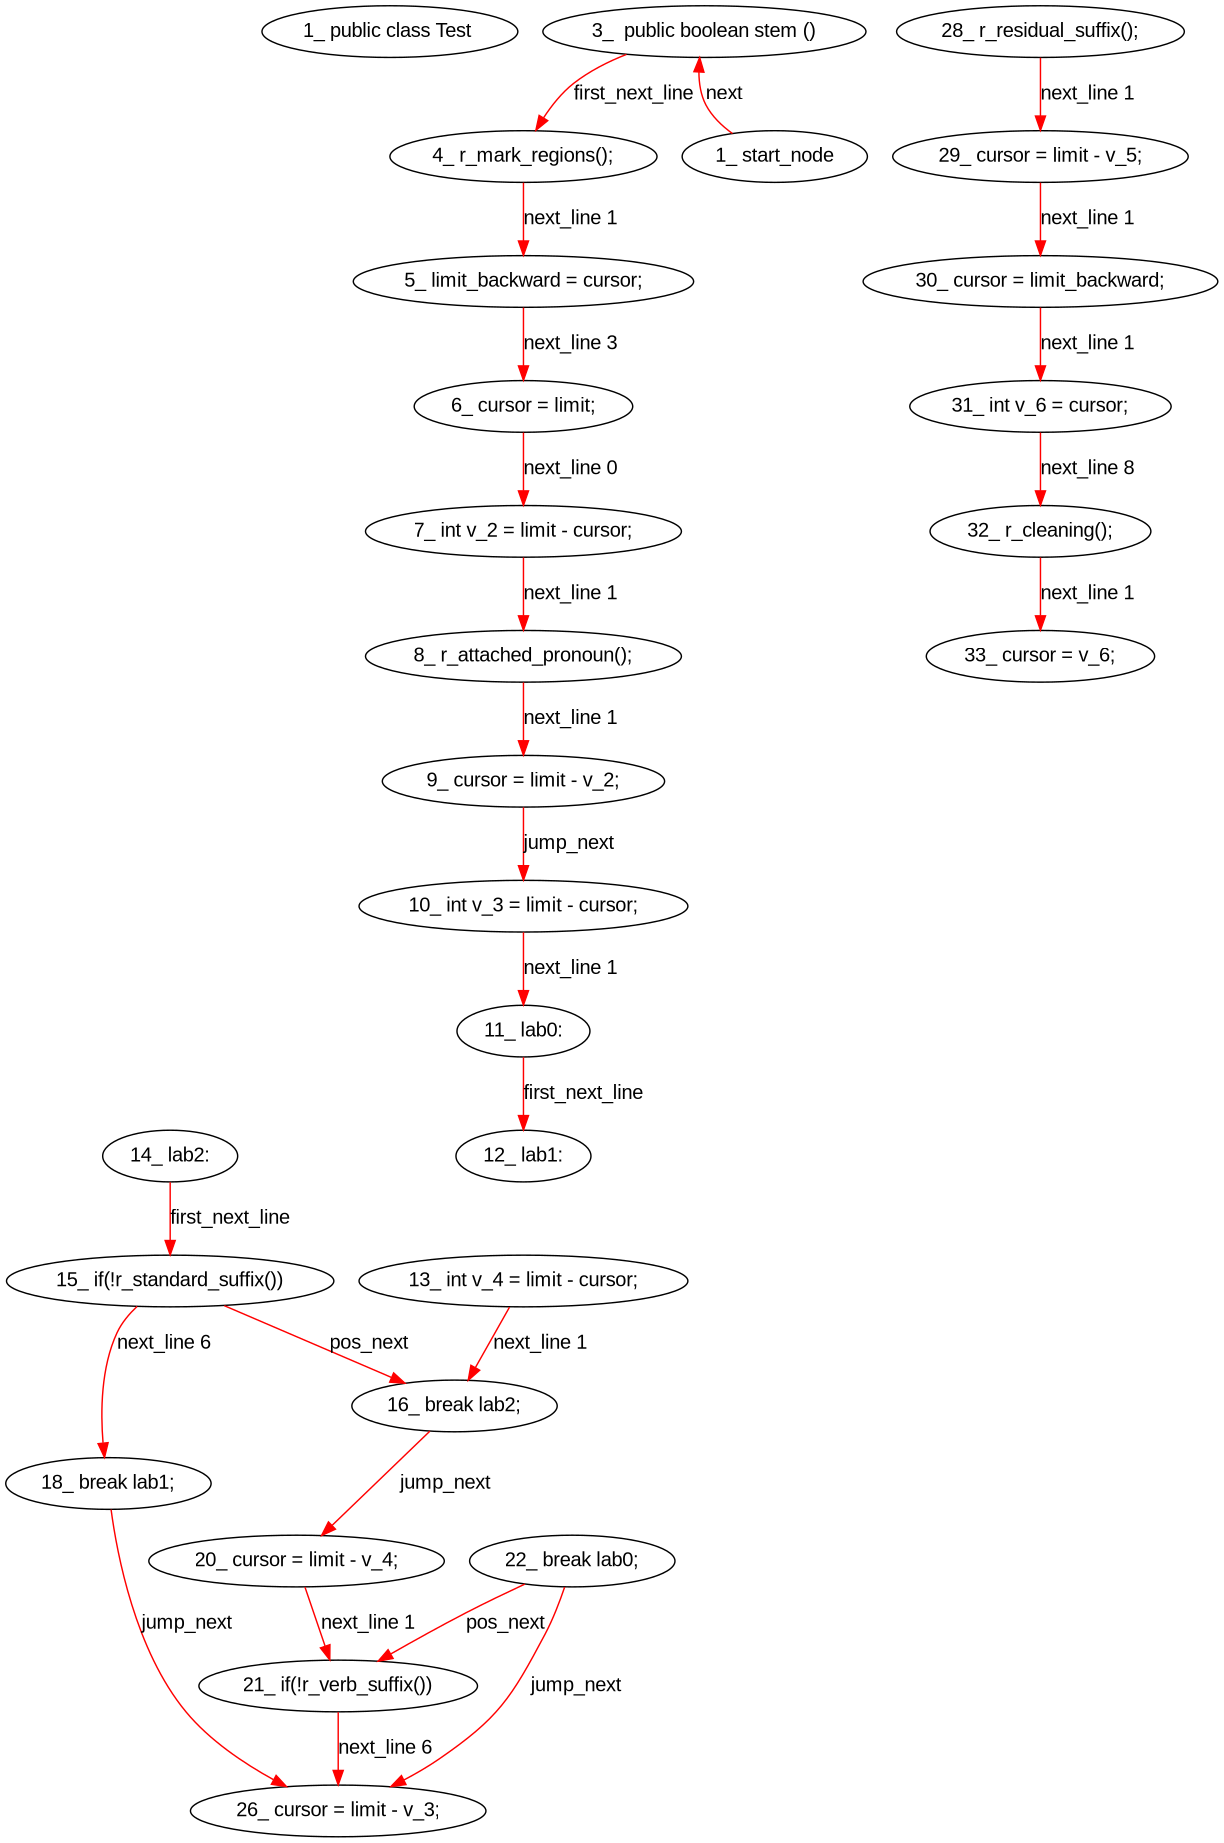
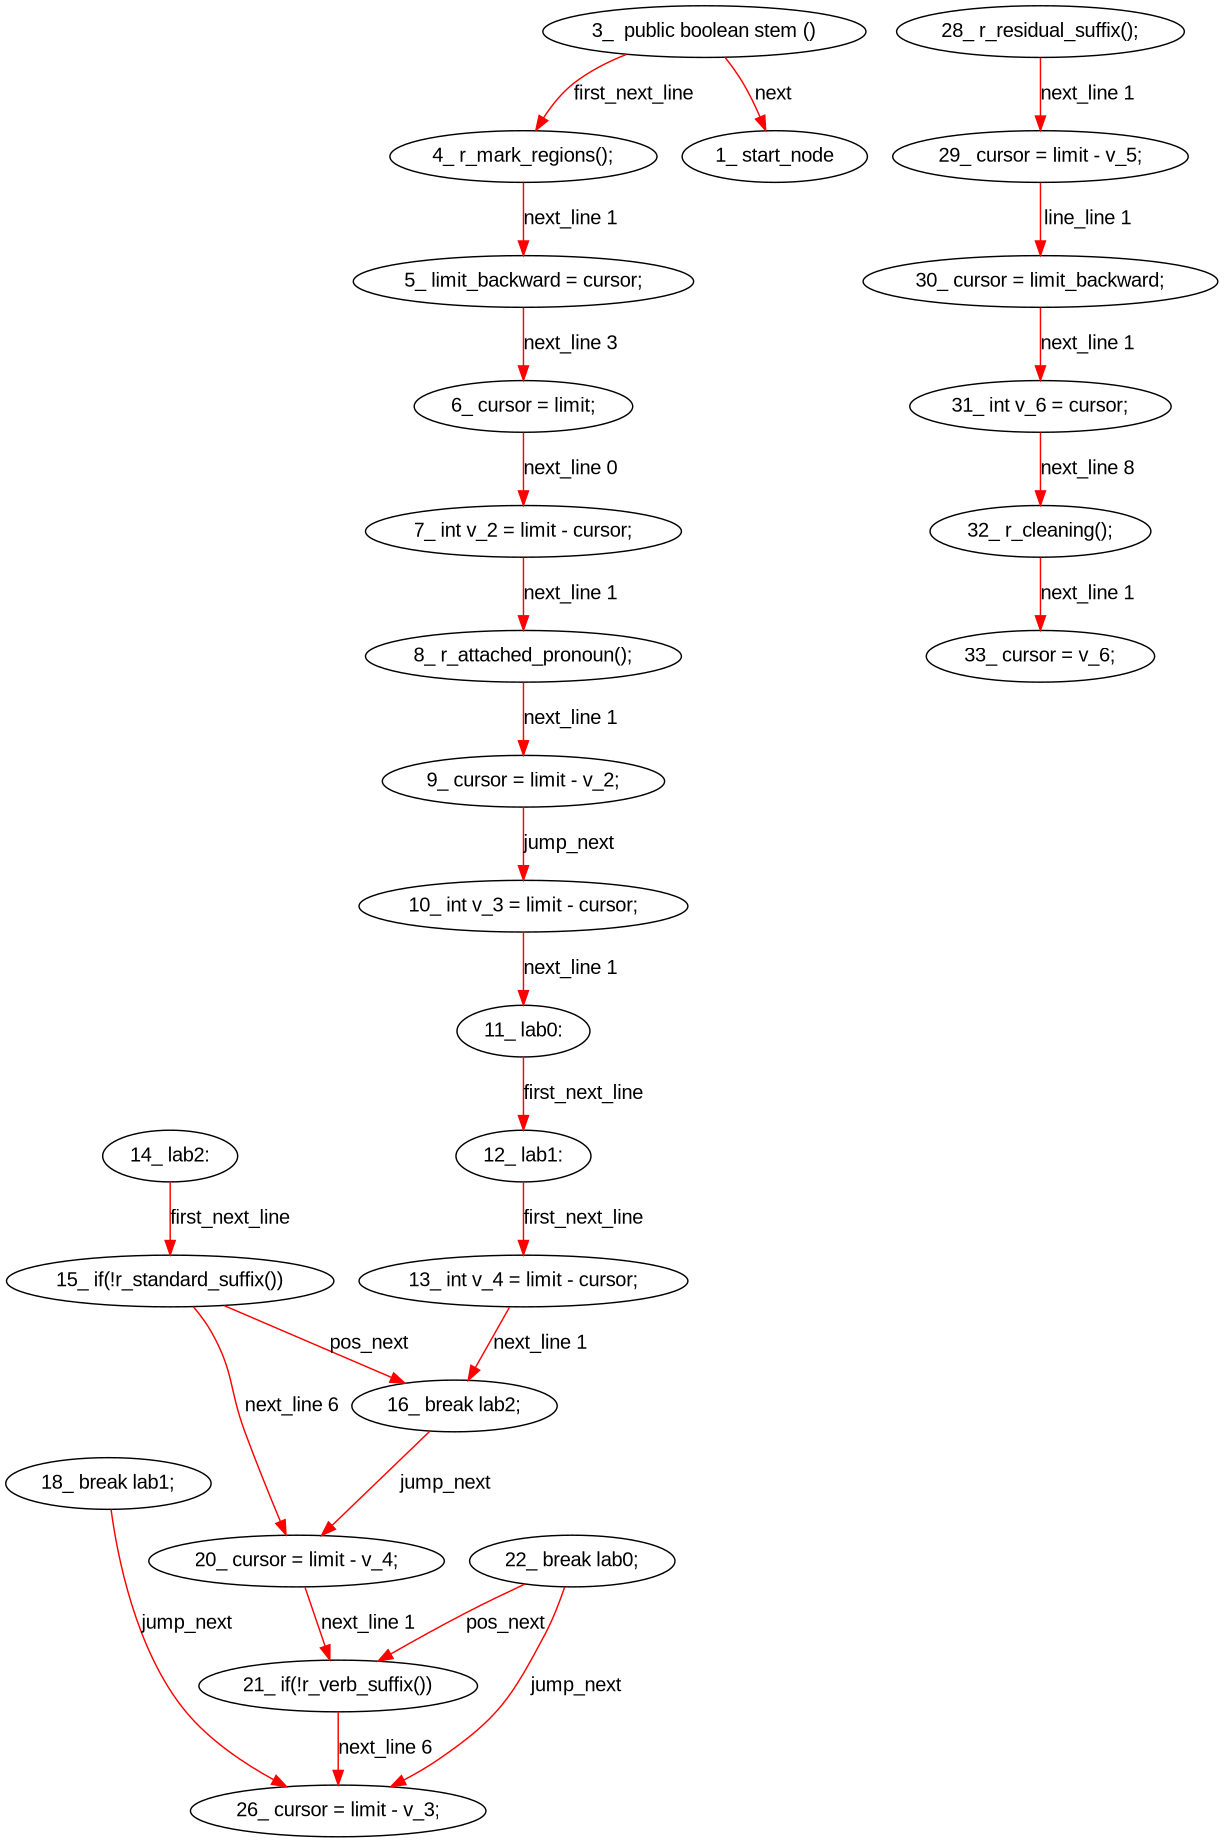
node "1_ public class Test": removed
edge "1_ start_node" -> "3_  public boolean stem ()": reversed
edge "29_ cursor = limit - v_5;" -> "30_ cursor = limit_backward;": label "next_line 1" -> "line_line 1"
edge "12_ lab1:" -> "13_ int v_4 = limit - cursor;": added, label "first_next_line"
edge "15_ if(!r_standard_suffix())" -> "18_ break lab1;": now "15_ if(!r_standard_suffix())" -> "20_ cursor = limit - v_4;"
